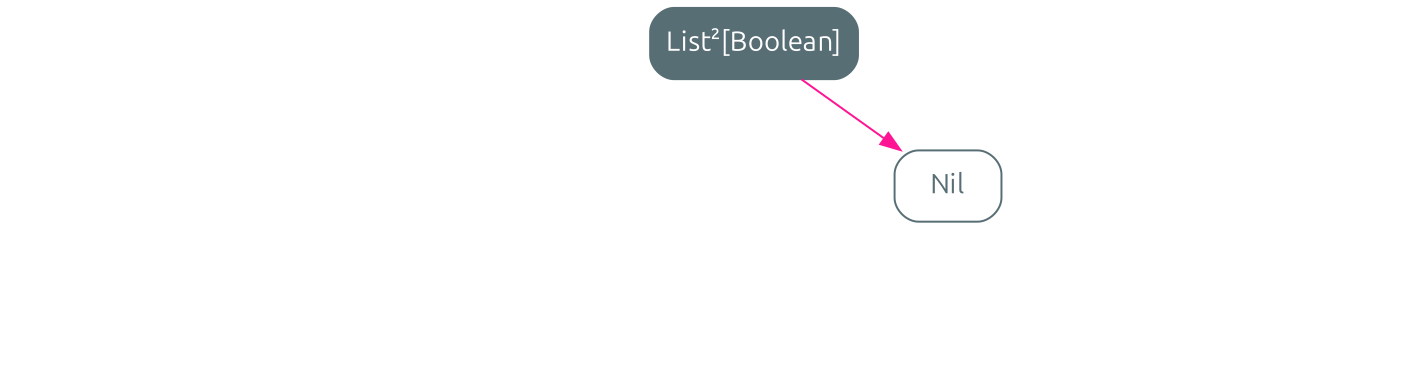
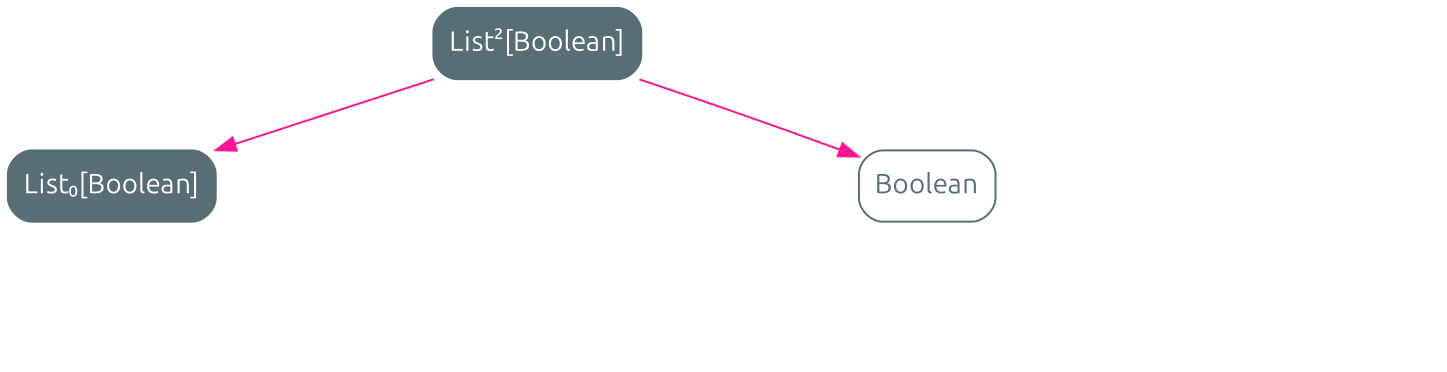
node "List₀[Boolean]": added
node "Nil": label "Nil" -> "Boolean"
